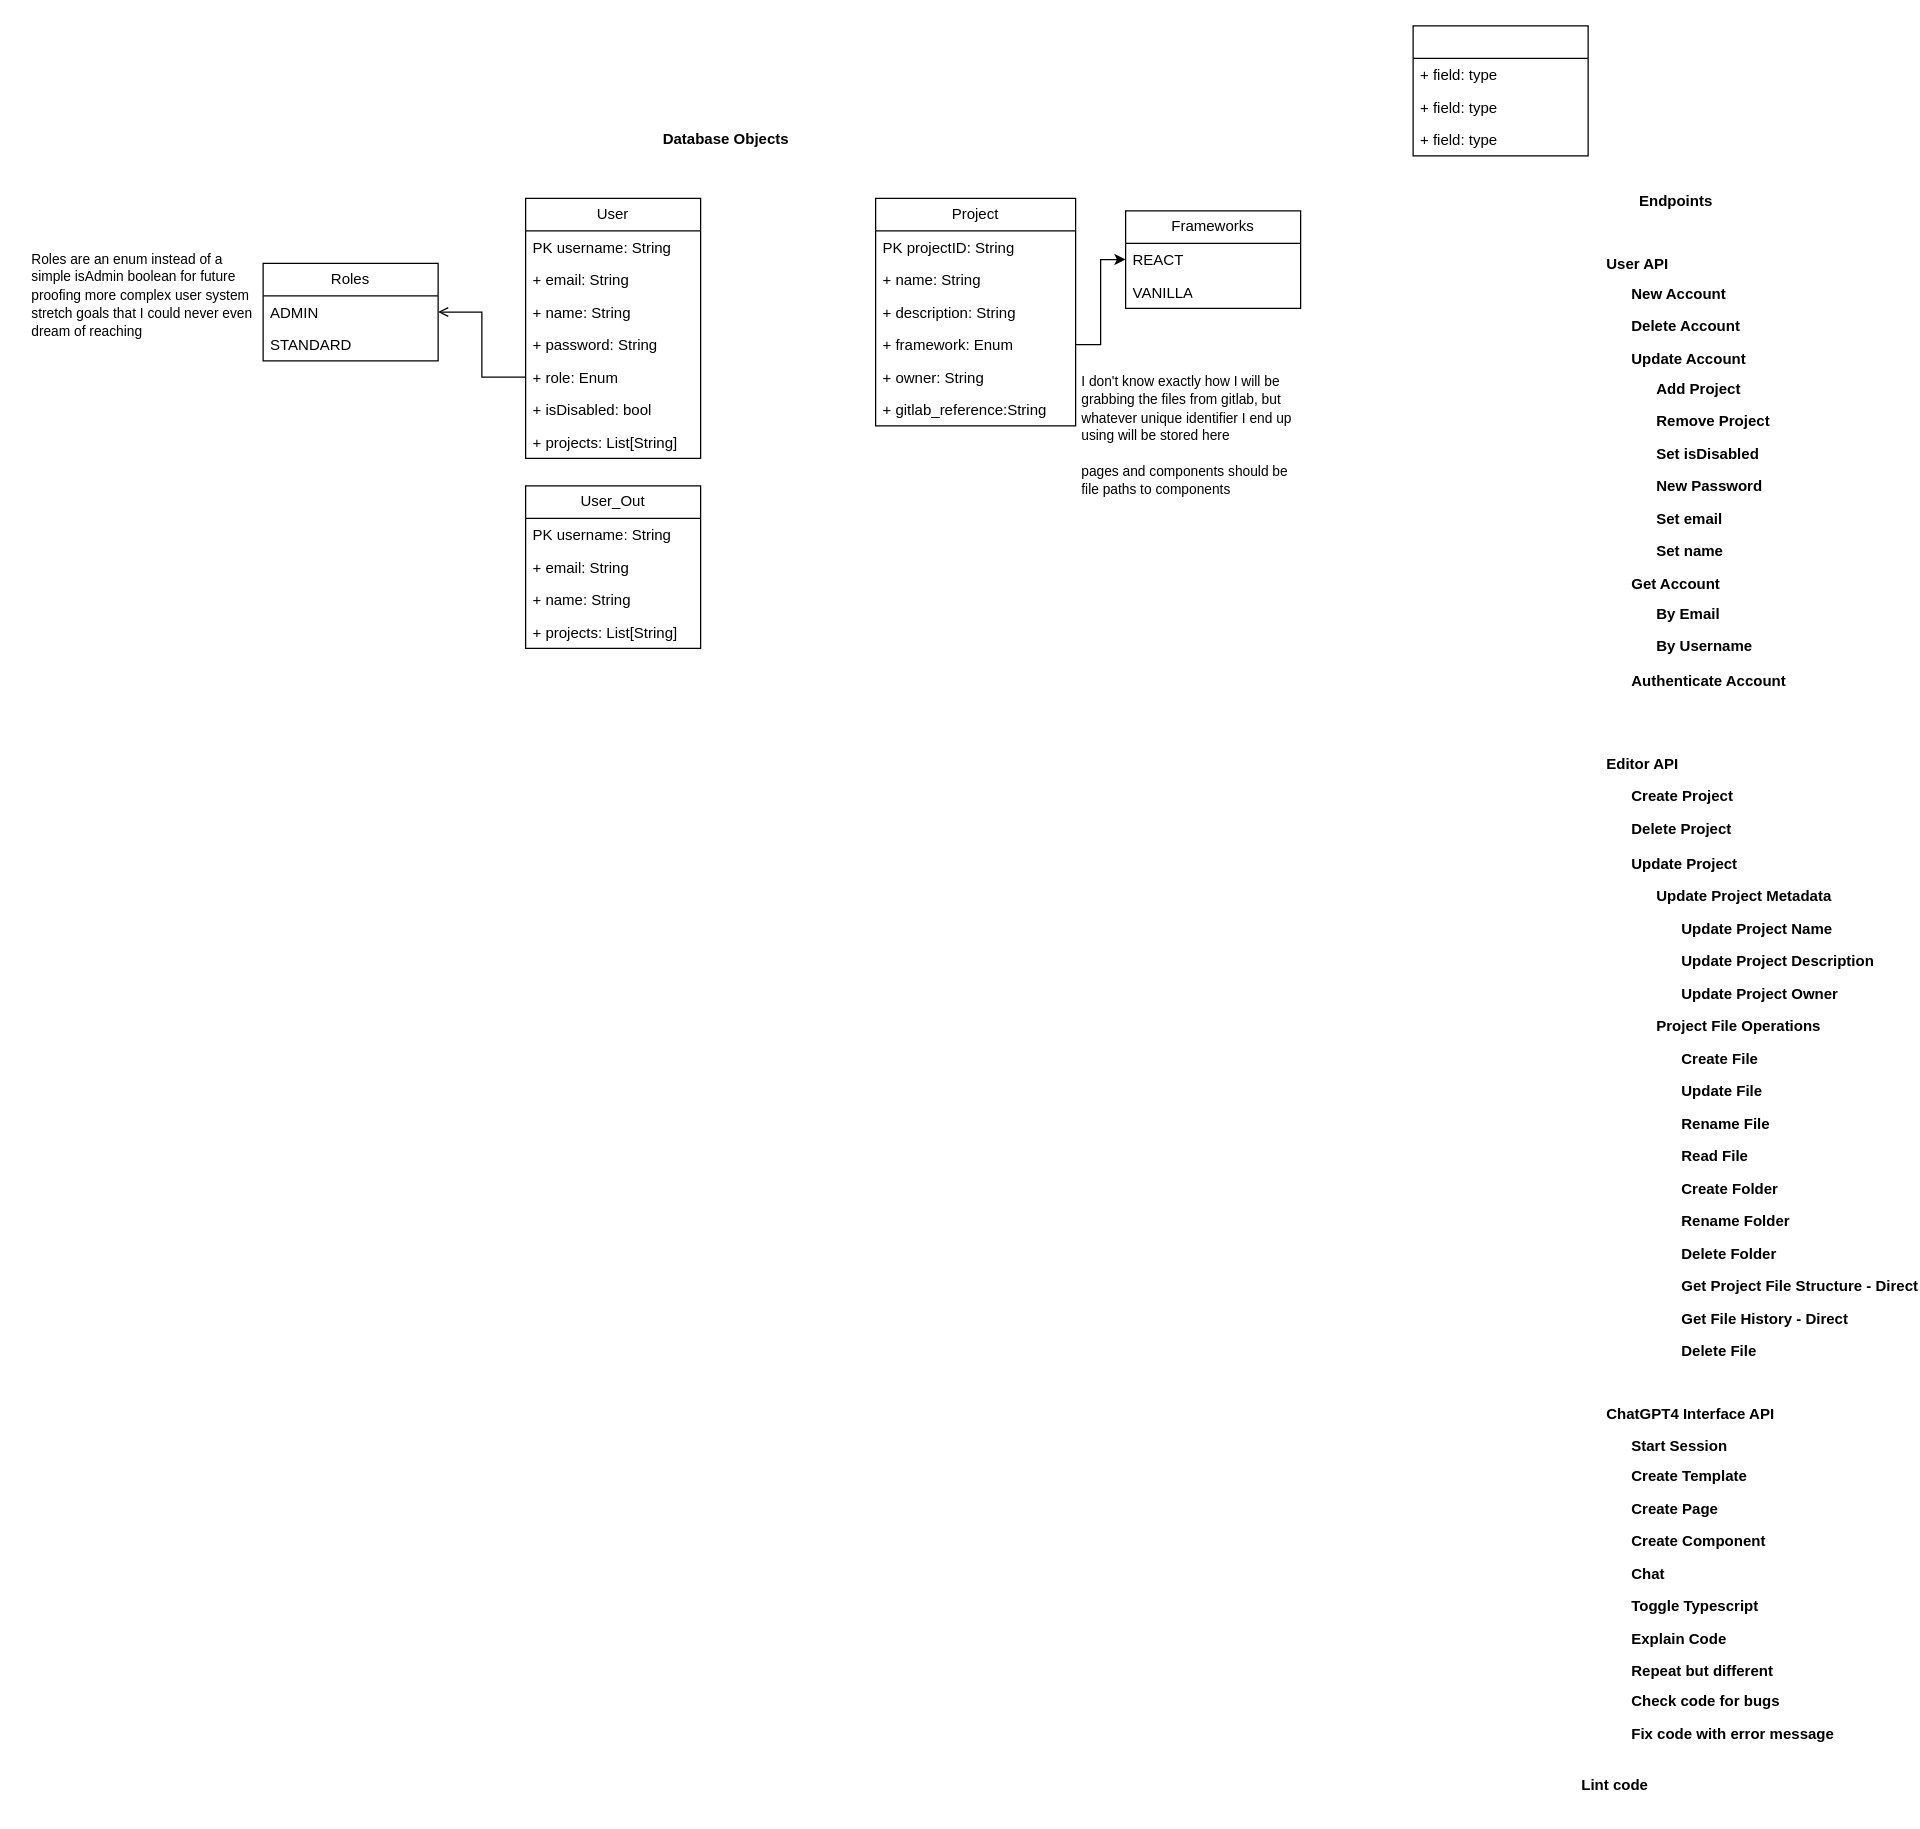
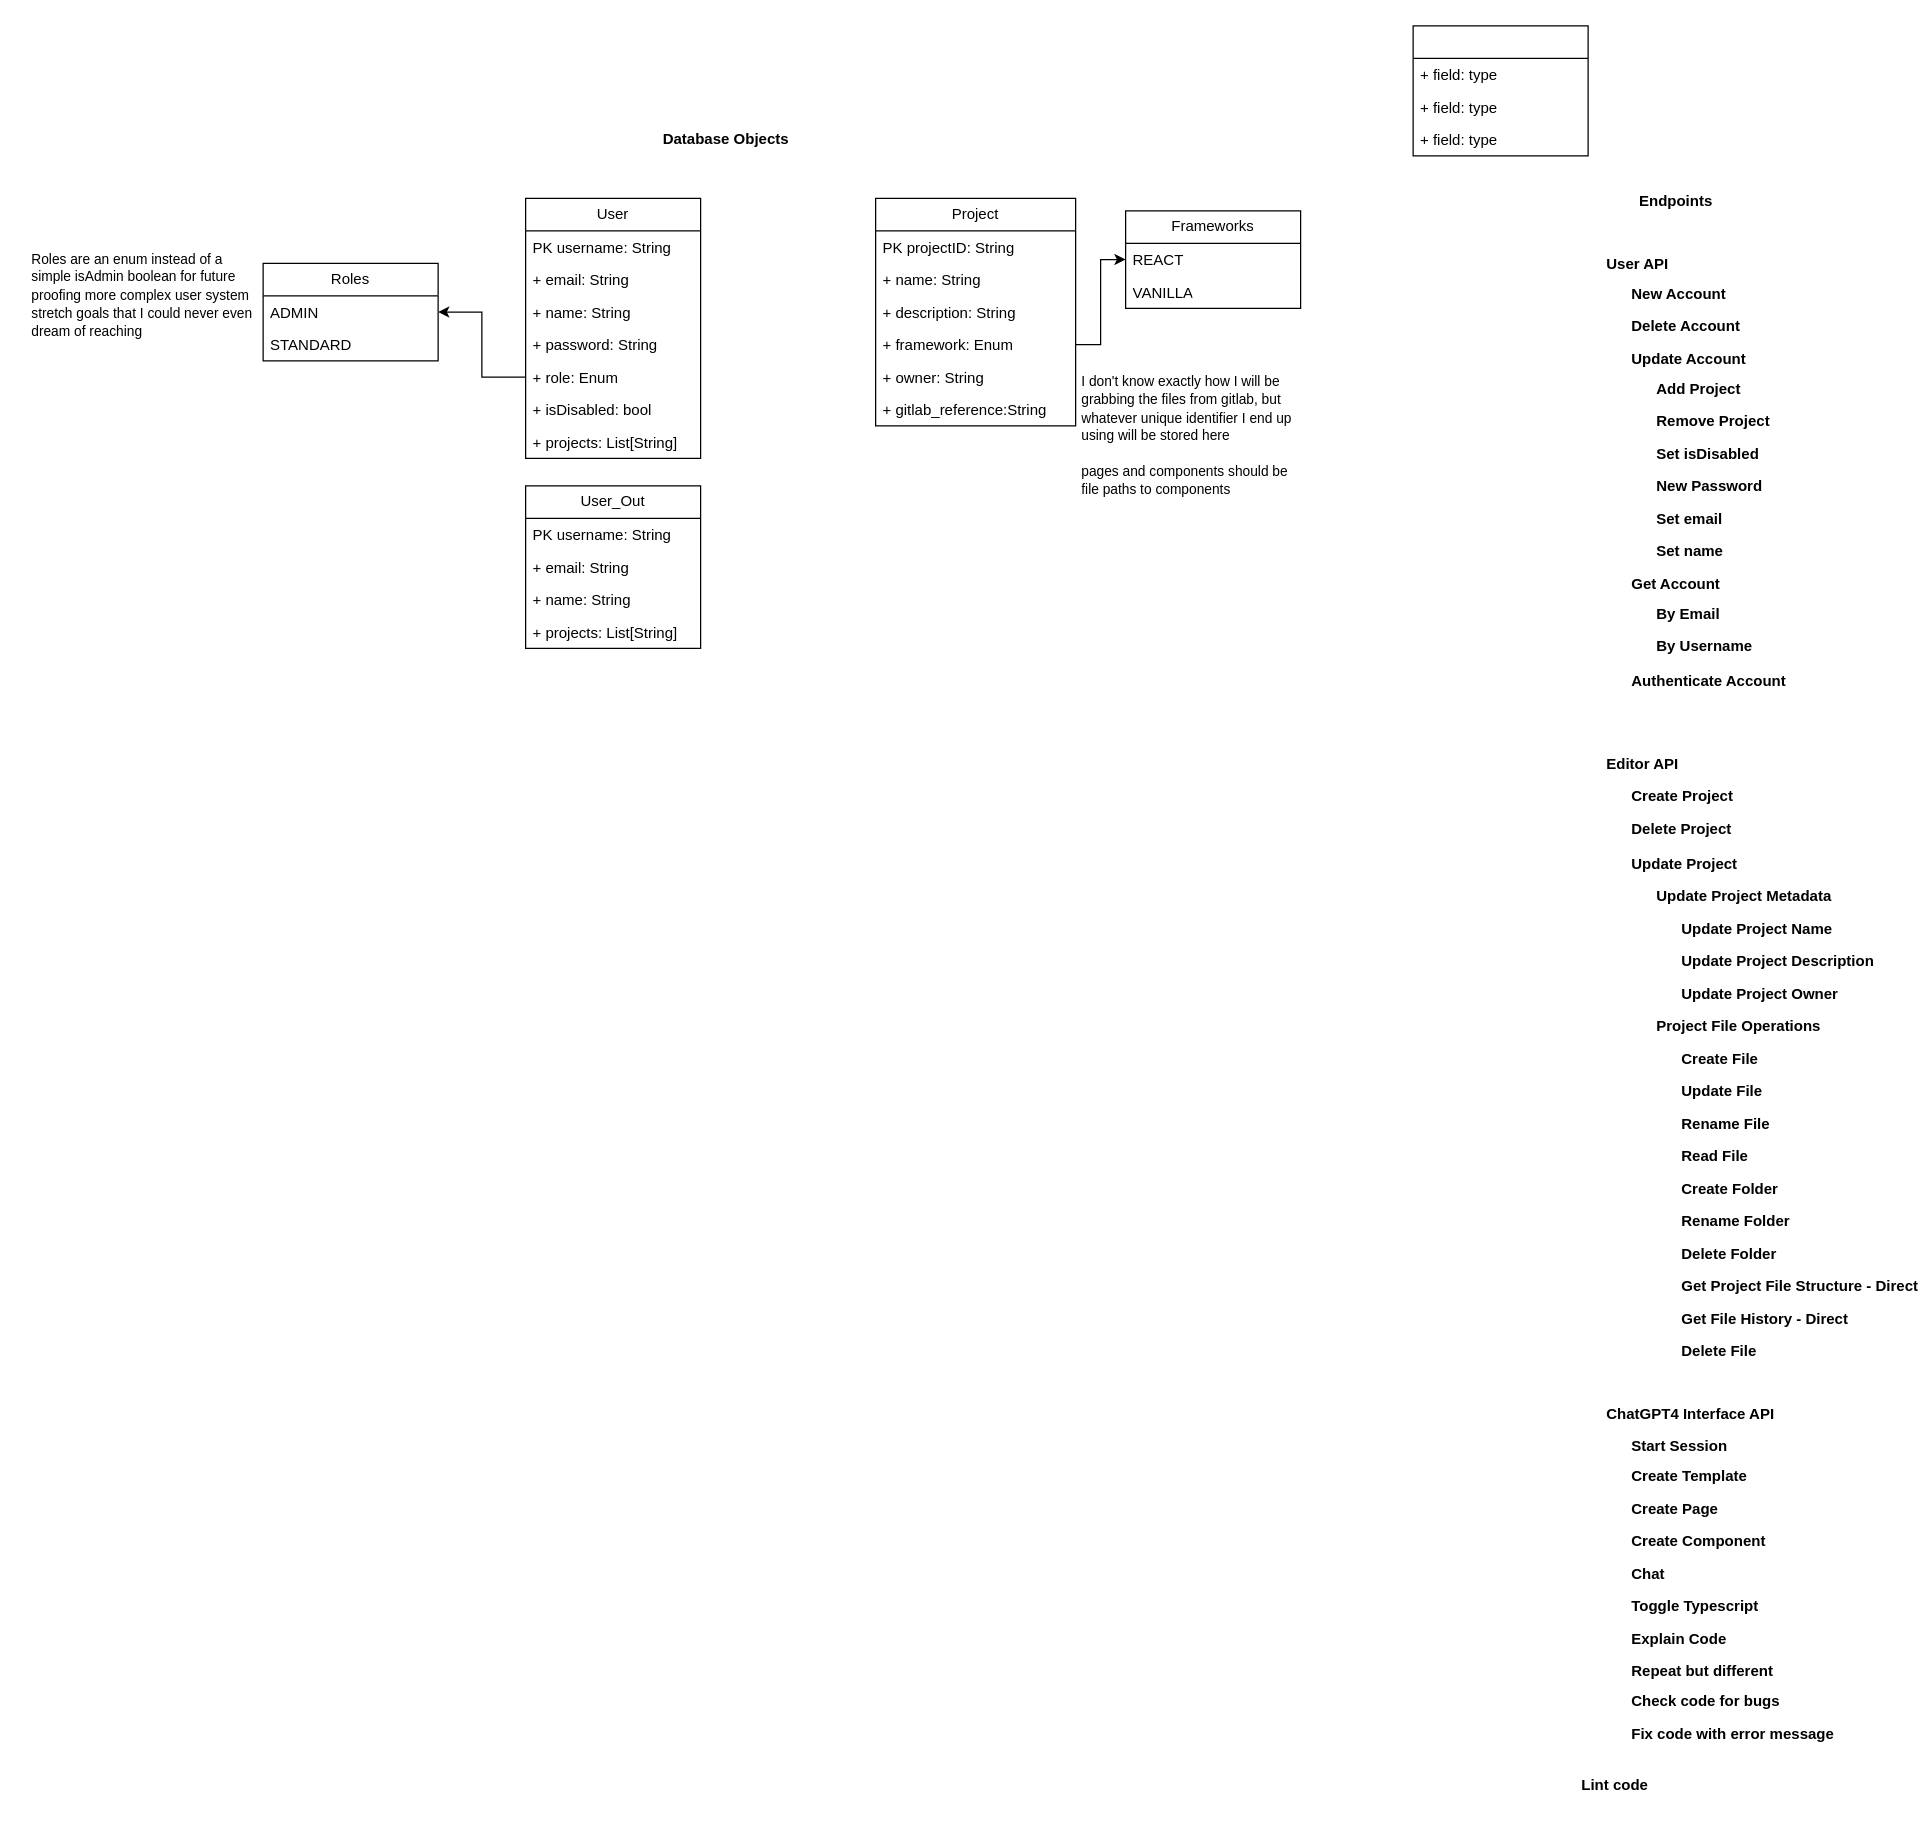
edge "+ role: Enum" -> "ADMIN": arrowhead open -> classic
